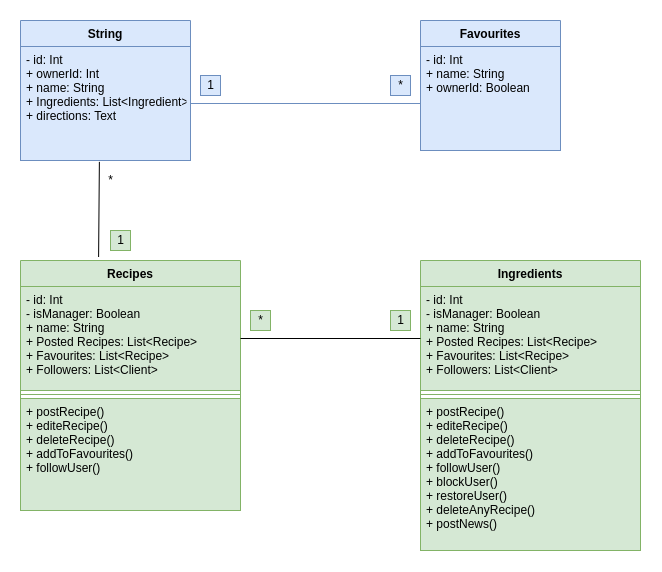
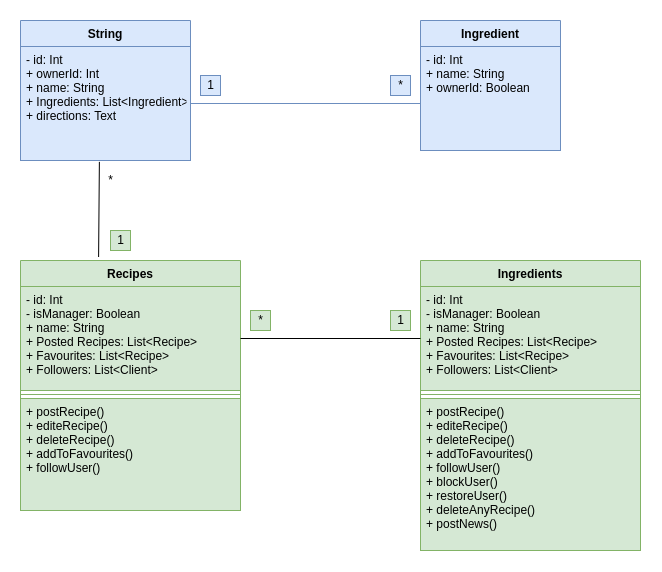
node "Favourites": label "Favourites" -> "Ingredient"
